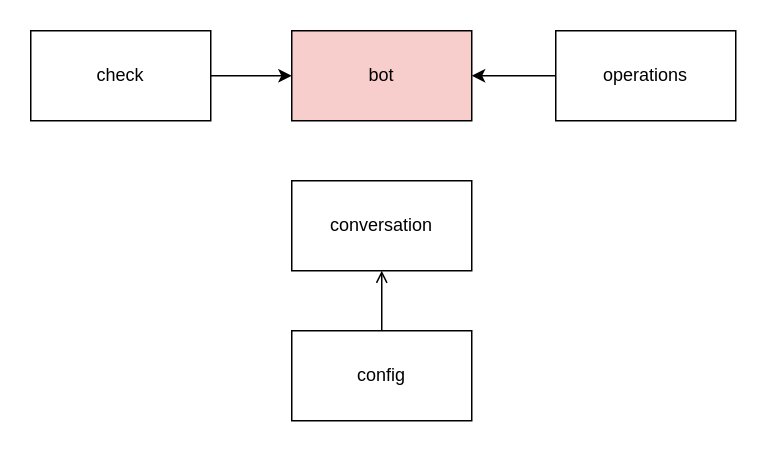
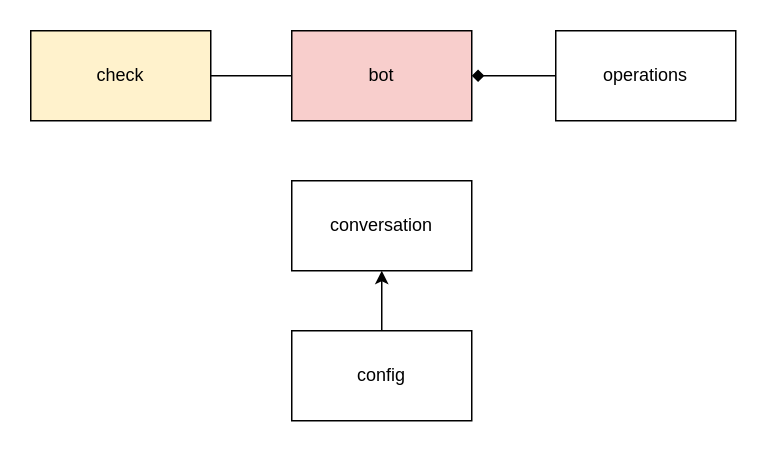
node "check": fillcolor #ffffff -> #fff2cc
edge "check" -> "bot": arrowhead classic -> none
edge "operations" -> "bot": arrowhead classic -> diamond
edge "config" -> "conversation": arrowhead open -> classic
